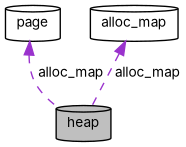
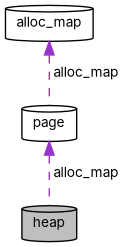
edge "heap" -> "alloc_map": now "page" -> "alloc_map"
